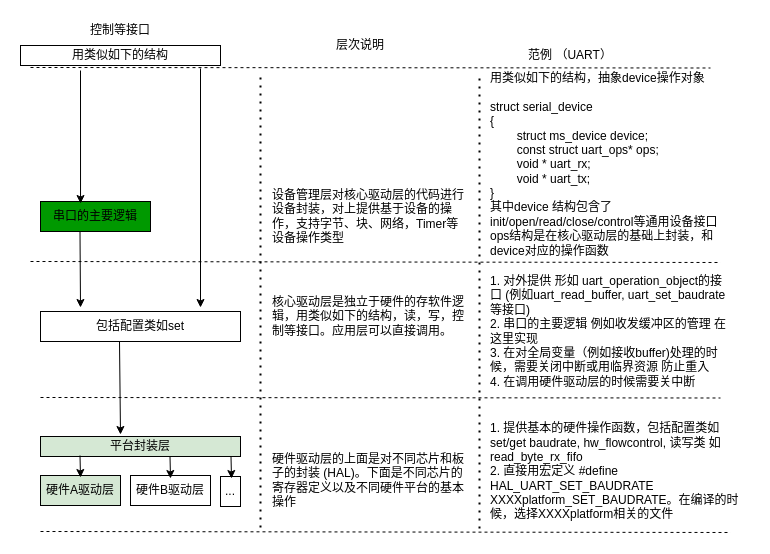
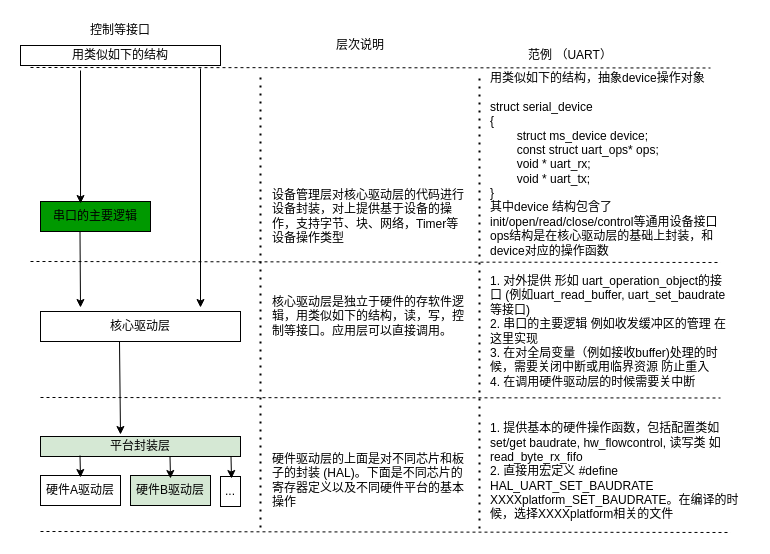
node "包括配置类如set": label "包括配置类如set" -> "核心驱动层"
node "硬件A驱动层": fillcolor #d5e8d4 -> #ffffff
node "硬件B驱动层": fillcolor #ffffff -> #d5e8d4
